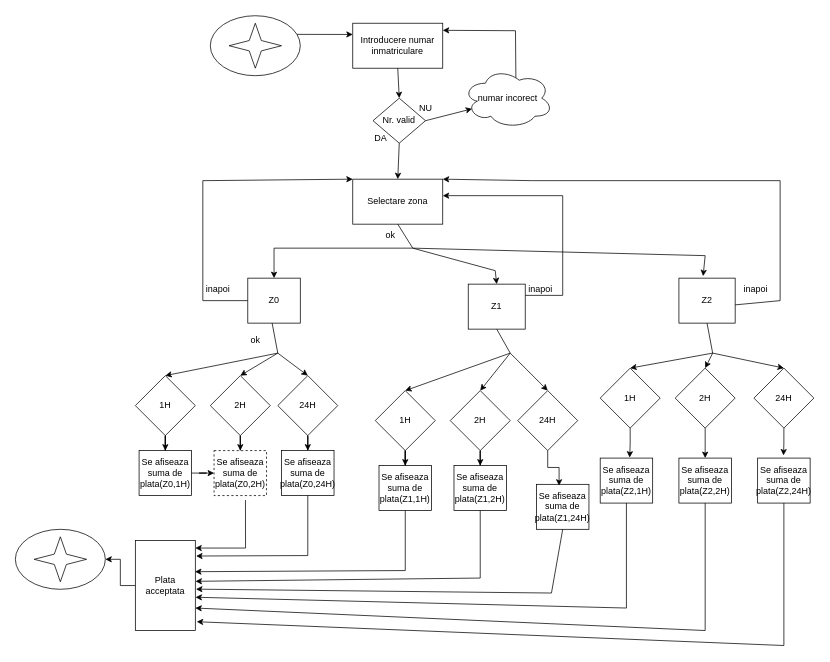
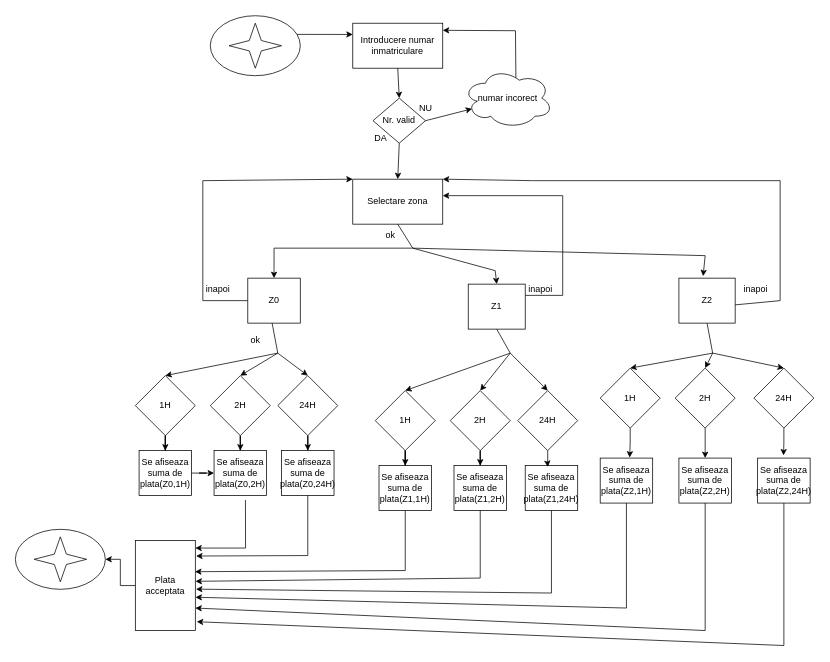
node "Se afiseaza suma de plata(Z0,2H)": style dashed -> solid
node "Se afiseaza suma de plata(Z1,24H)": moved (563, 507) -> (552, 488)
